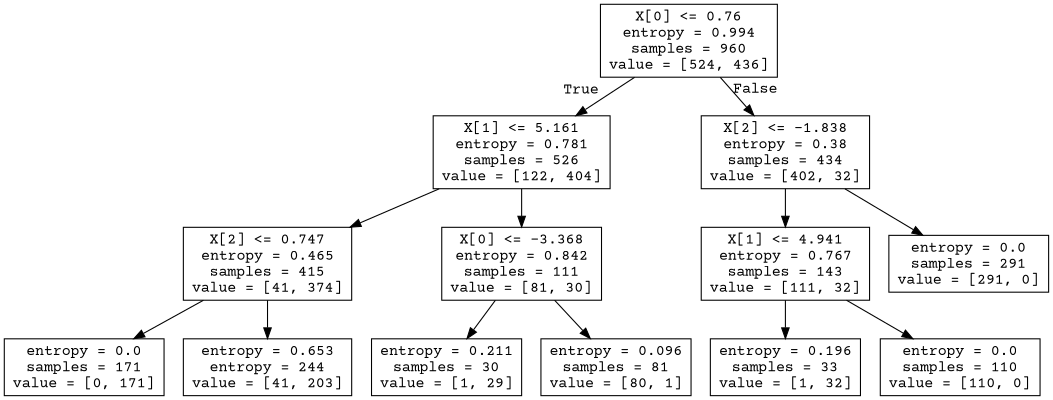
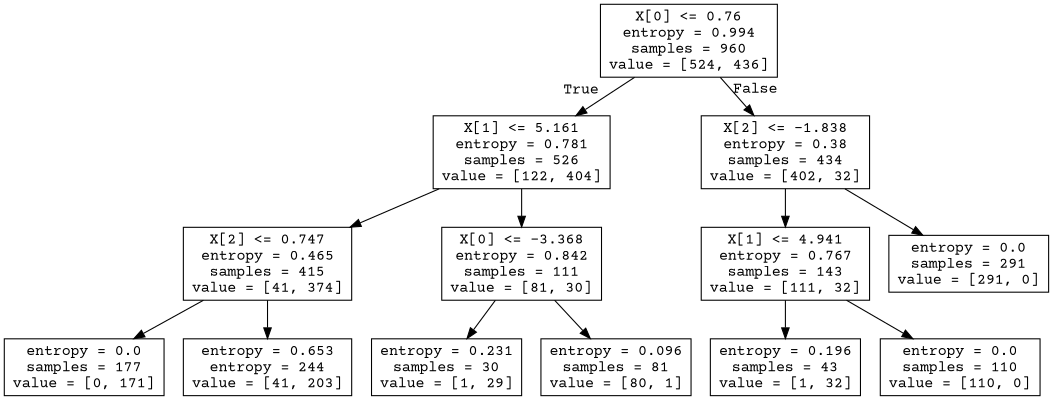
node "entropy = 0.0 samples = 171 value = [0, 171]": label "entropy = 0.0 samples = 171 value = [0, 171]" -> "entropy = 0.0 samples = 177 value = [0, 171]"
node "entropy = 0.211 samples = 30 value = [1, 29]": label "entropy = 0.211 samples = 30 value = [1, 29]" -> "entropy = 0.231 samples = 30 value = [1, 29]"
node "entropy = 0.196 samples = 33 value = [1, 32]": label "entropy = 0.196 samples = 33 value = [1, 32]" -> "entropy = 0.196 samples = 43 value = [1, 32]"
